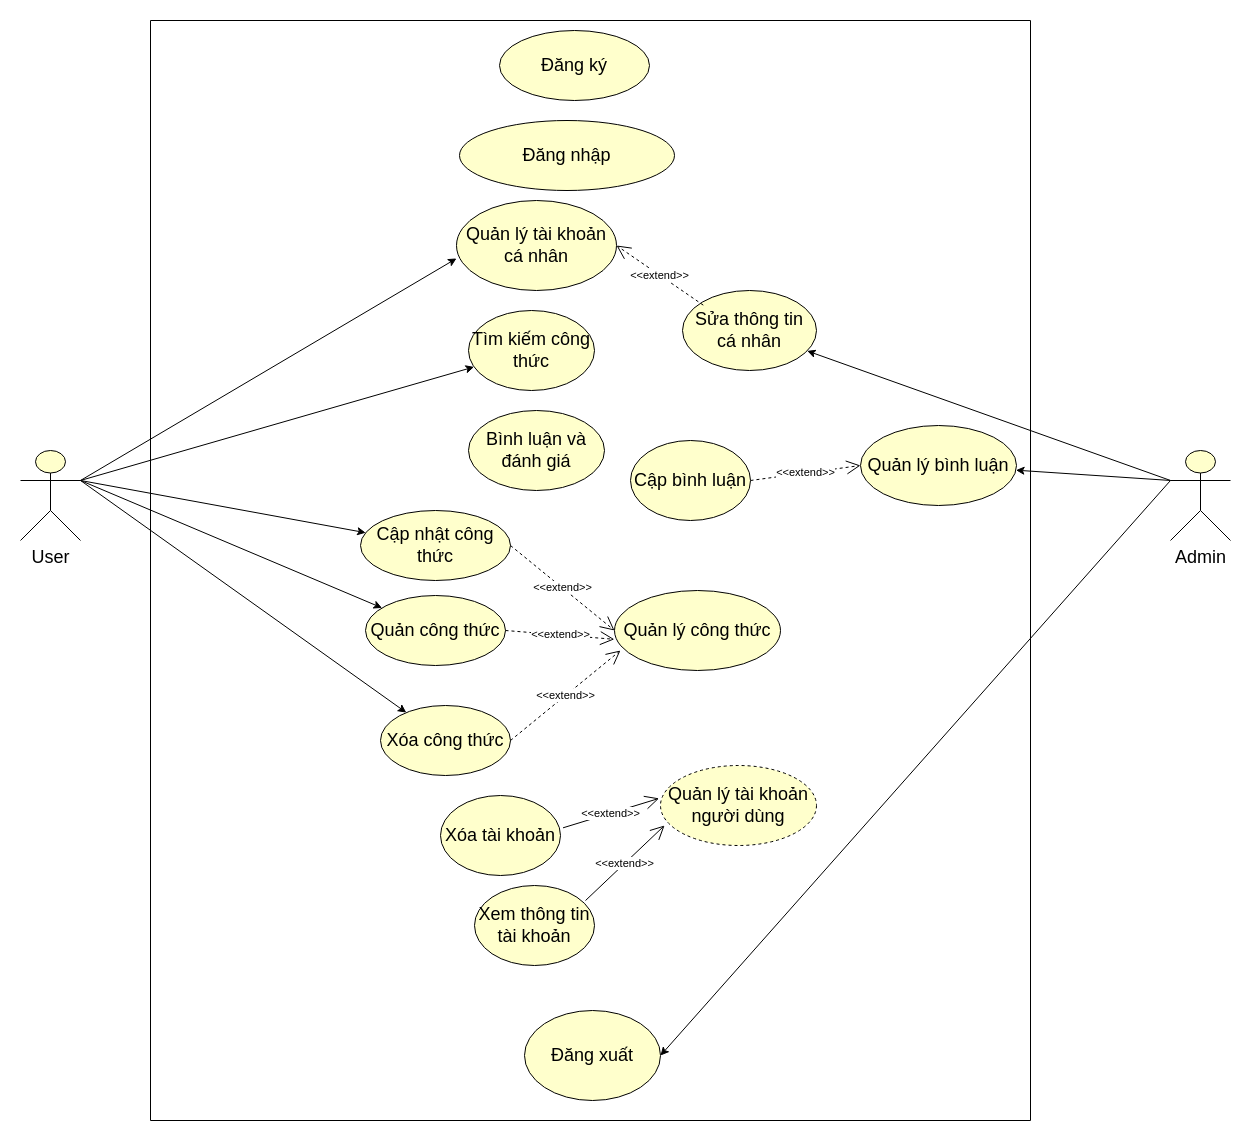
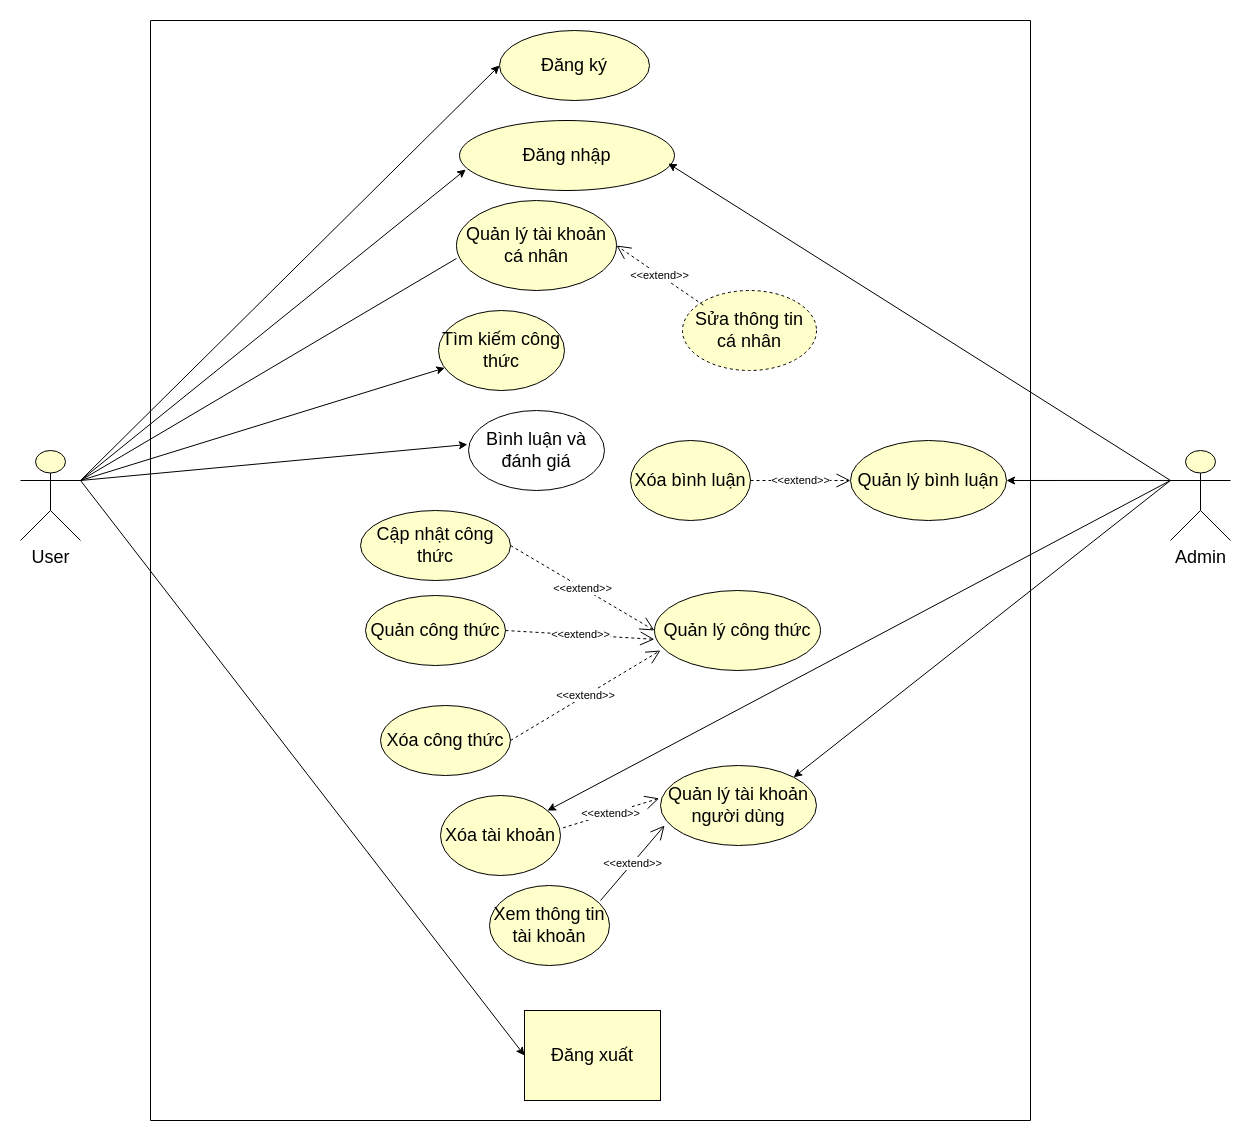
edge "User" -> "Quản lý tài khoản cá nhân": arrowhead classic -> none
edge "User" -> "Đăng ký": added
edge "Admin" -> "Đăng nhập": added
node "Sửa thông tin cá nhân": style solid -> dashed
node "Tìm kiếm công thức": moved (532, 351) -> (502, 351)
edge "Admin" -> "Sửa thông tin cá nhân": now "Admin" -> "Quản lý tài khoản người dùng"
node "Bình luận và đánh giá": fillcolor #ffffcc -> #ffffff
node "Quản lý bình luận": moved (939, 466) -> (929, 481)
node "Cập bình luận": label "Cập bình luận" -> "Xóa bình luận"
edge "User" -> "Cập nhật công thức": now "User" -> "Đăng nhập"
edge "User" -> "Quản công thức": now "User" -> "Đăng xuất"
edge "User" -> "Xóa công thức": now "User" -> "Bình luận và đánh giá"
node "Quản lý công thức": moved (698, 631) -> (738, 631)
edge "Admin" -> "Đăng xuất": now "Admin" -> "Xóa tài khoản"
edge "Xóa tài khoản" -> "Quản lý tài khoản người dùng": style solid -> dashed
node "Quản lý tài khoản người dùng": style dashed -> solid
node "Xem thông tin tài khoản": moved (535, 926) -> (550, 926)
node "Đăng xuất": shape ellipse -> rectangle
